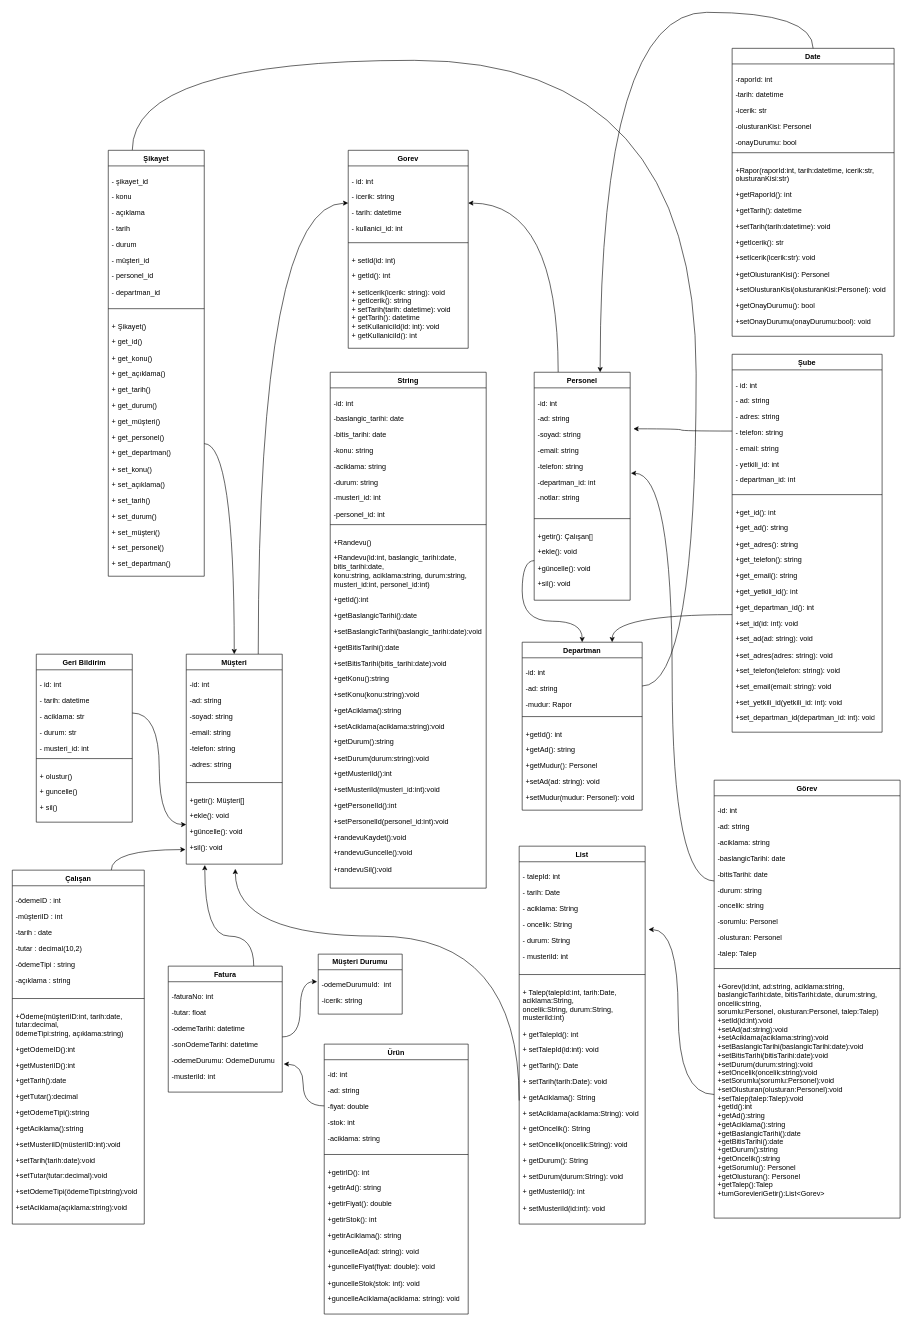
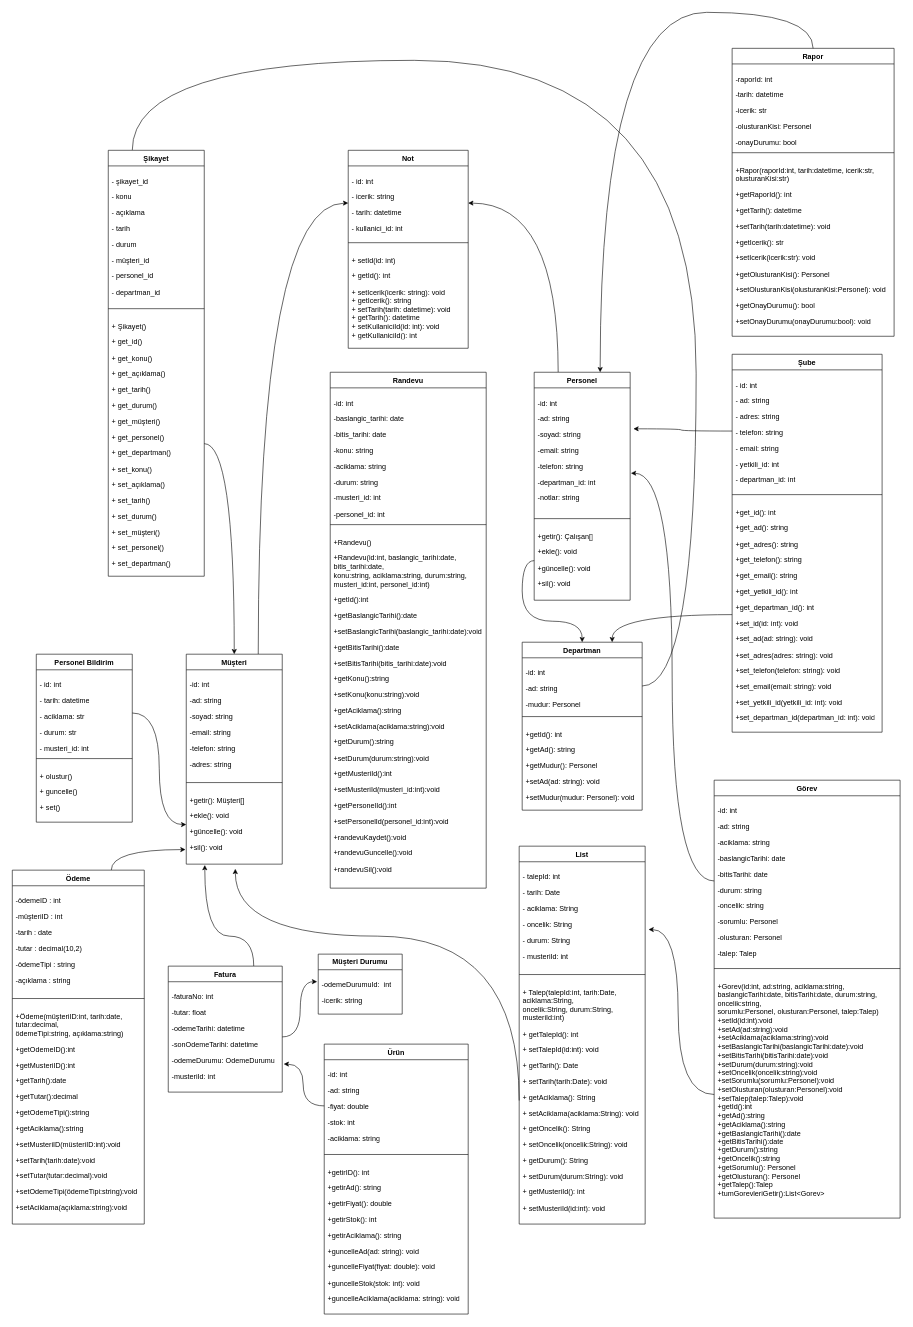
node "Date": label "Date" -> "Rapor"
node "Gorev": label "Gorev" -> "Not"
node "String": label "String" -> "Randevu"
node "Geri Bildirim": label "Geri Bildirim" -> "Personel Bildirim"
node "-id: int -ad: string -mudur: Rapor": label "-id: int -ad: string -mudur: Rapor" -> "-id: int -ad: string -mudur: Personel"
node "+ olustur() + guncelle() + sil()": label "+ olustur() + guncelle() + sil()" -> "+ olustur() + guncelle() + set()"
node "Çalışan": label "Çalışan" -> "Ödeme"
